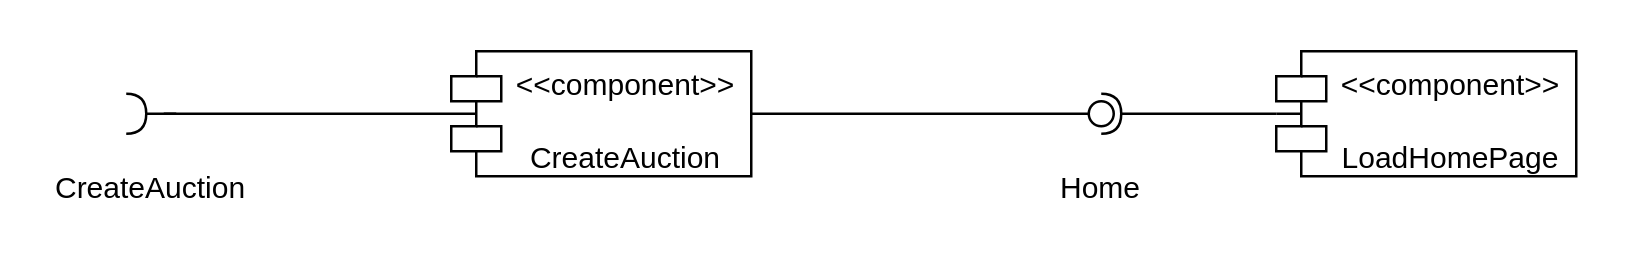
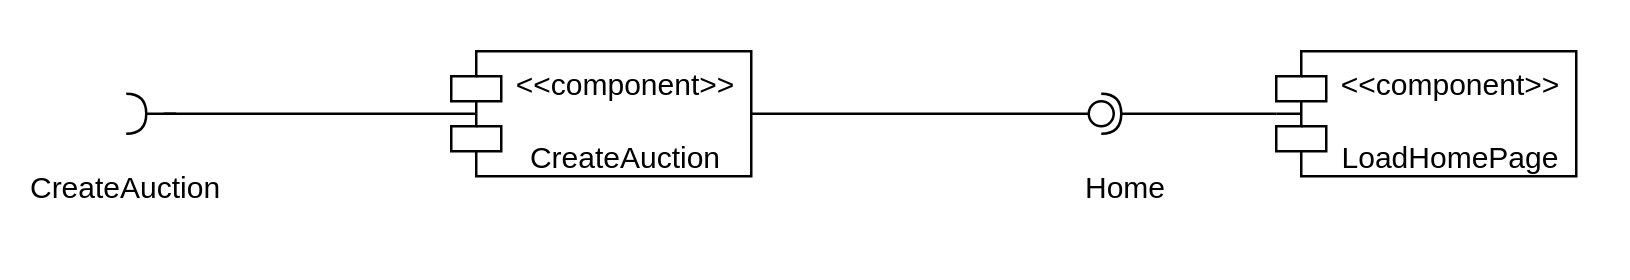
node "CreateAuction": moved (151, 189) -> (126, 189)
node "Home": moved (1101, 189) -> (1126, 189)
